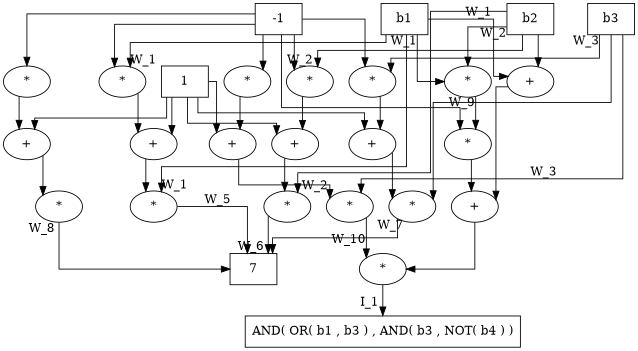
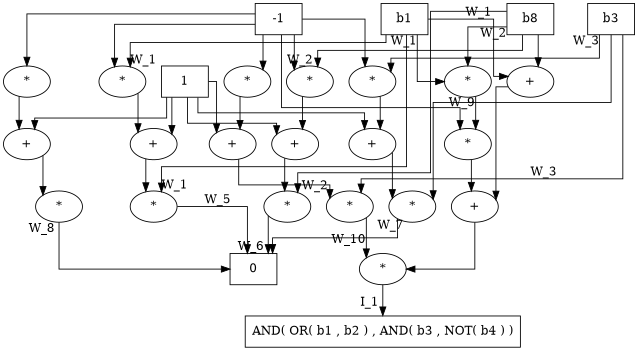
node "b2": label "b2" -> "b8"
node "7": label "7" -> "0"
node "AND( OR( b1 , b3 ) , AND( b3 , NOT( b4 ) )": label "AND( OR( b1 , b3 ) , AND( b3 , NOT( b4 ) )" -> "AND( OR( b1 , b2 ) , AND( b3 , NOT( b4 ) )"
